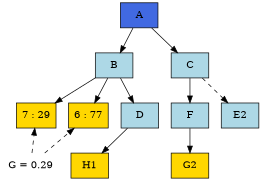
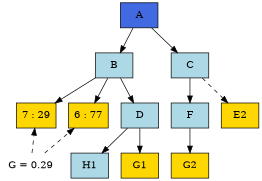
node "E2": fillcolor lightblue -> gold
node "H1": fillcolor gold -> lightblue
node "G1": added
